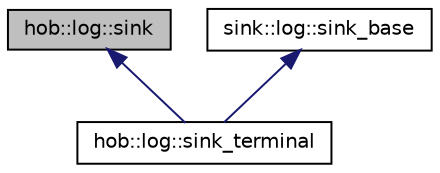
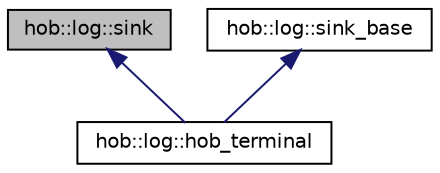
node "sink::log::sink_base": label "sink::log::sink_base" -> "hob::log::sink_base"
node "hob::log::sink_terminal": label "hob::log::sink_terminal" -> "hob::log::hob_terminal"
